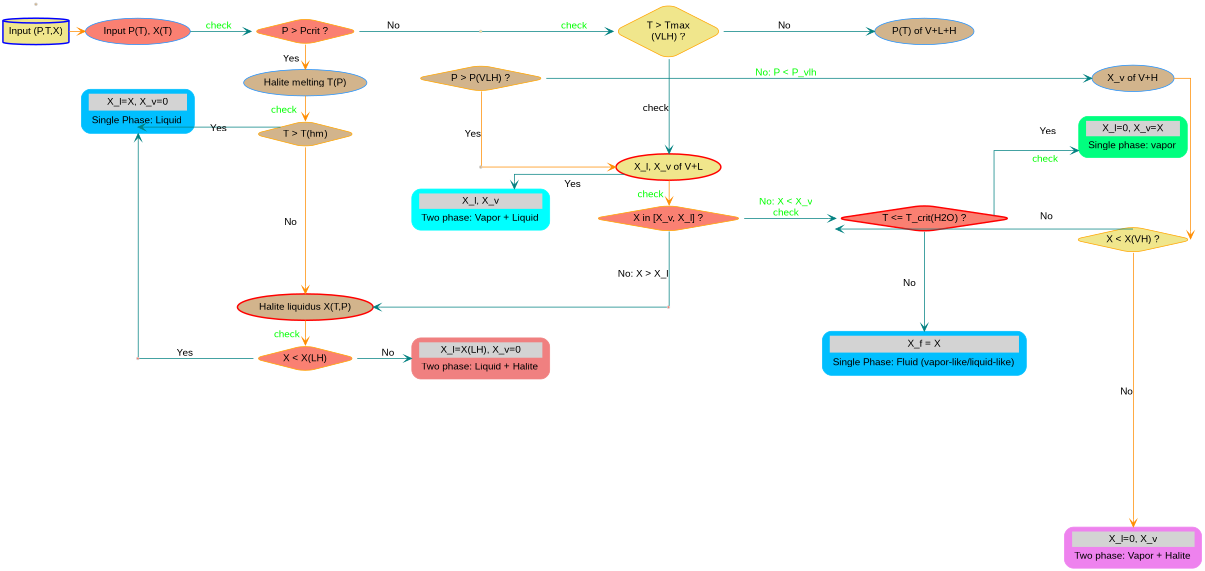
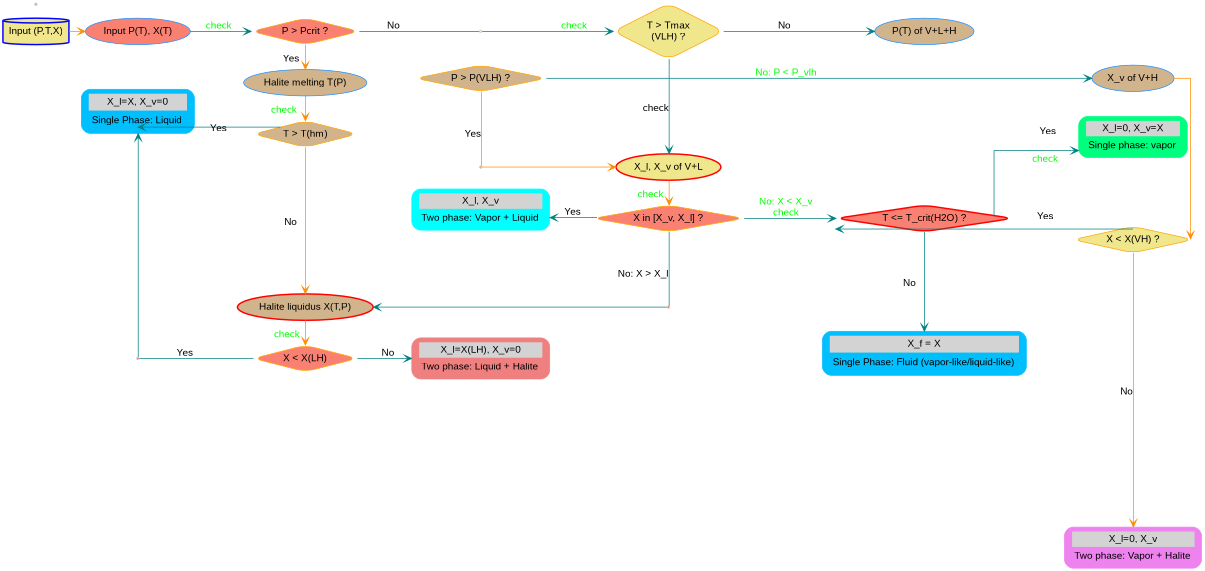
edge "X_l, X_v of V+L" -> "X_l, X_v": now "X in [X_v, X_l] ?" -> "X_l, X_v"
edge "X < X(VH) ?" -> "T <= T_crit(H2O) ?": label " No" -> "Yes"
